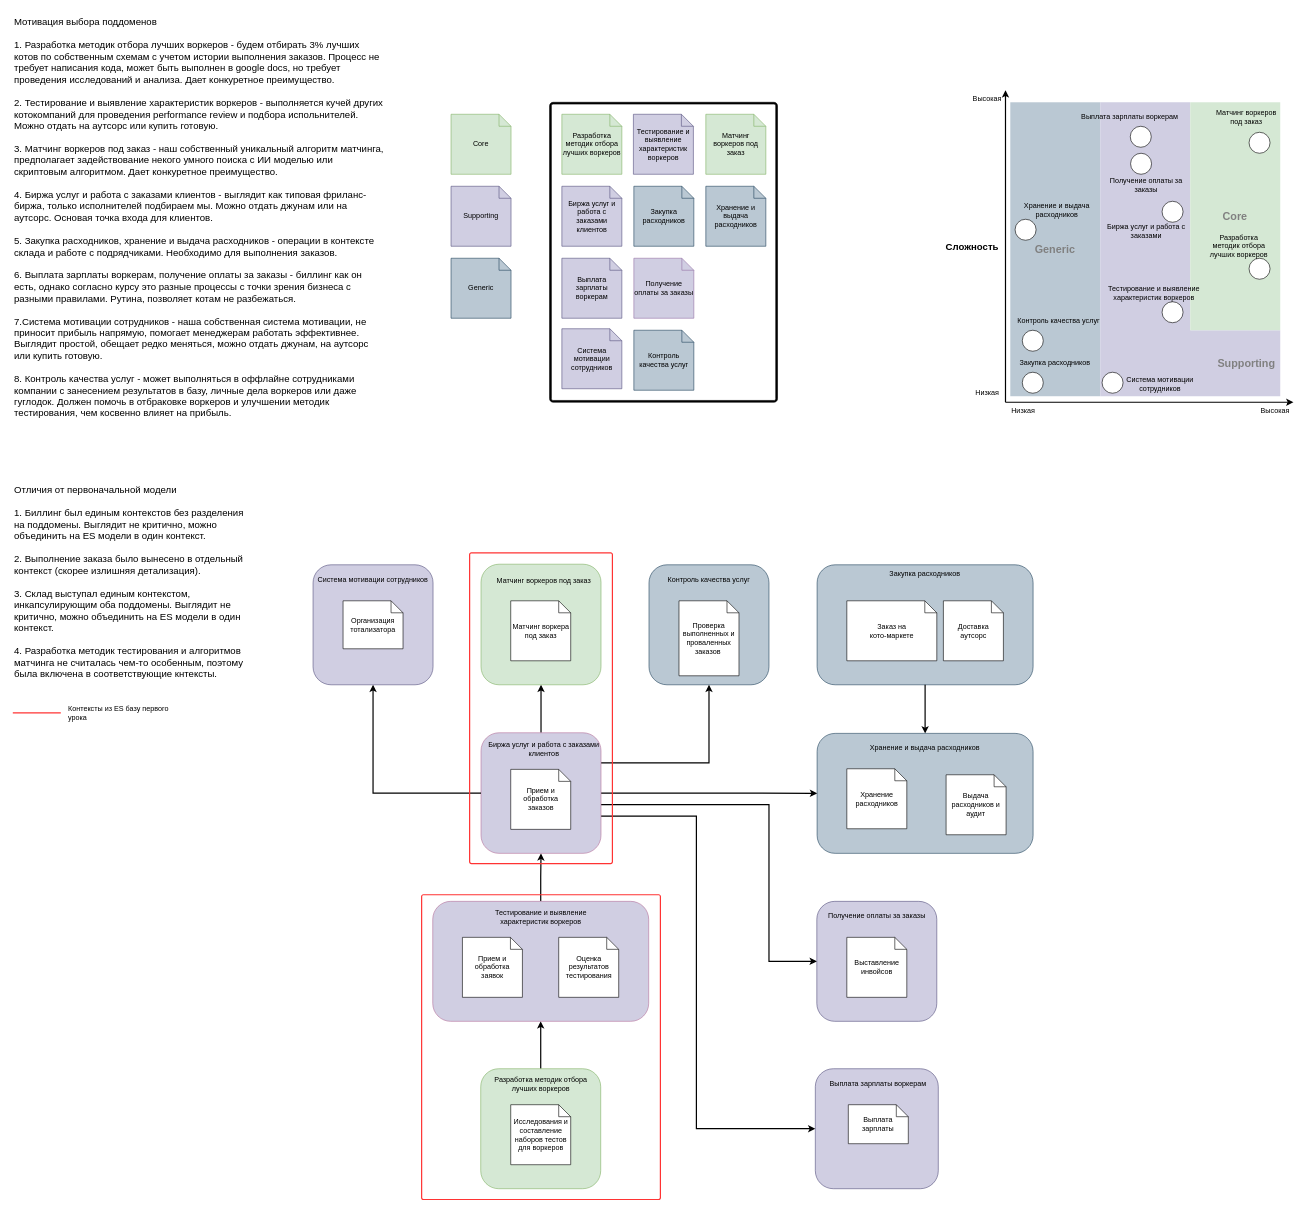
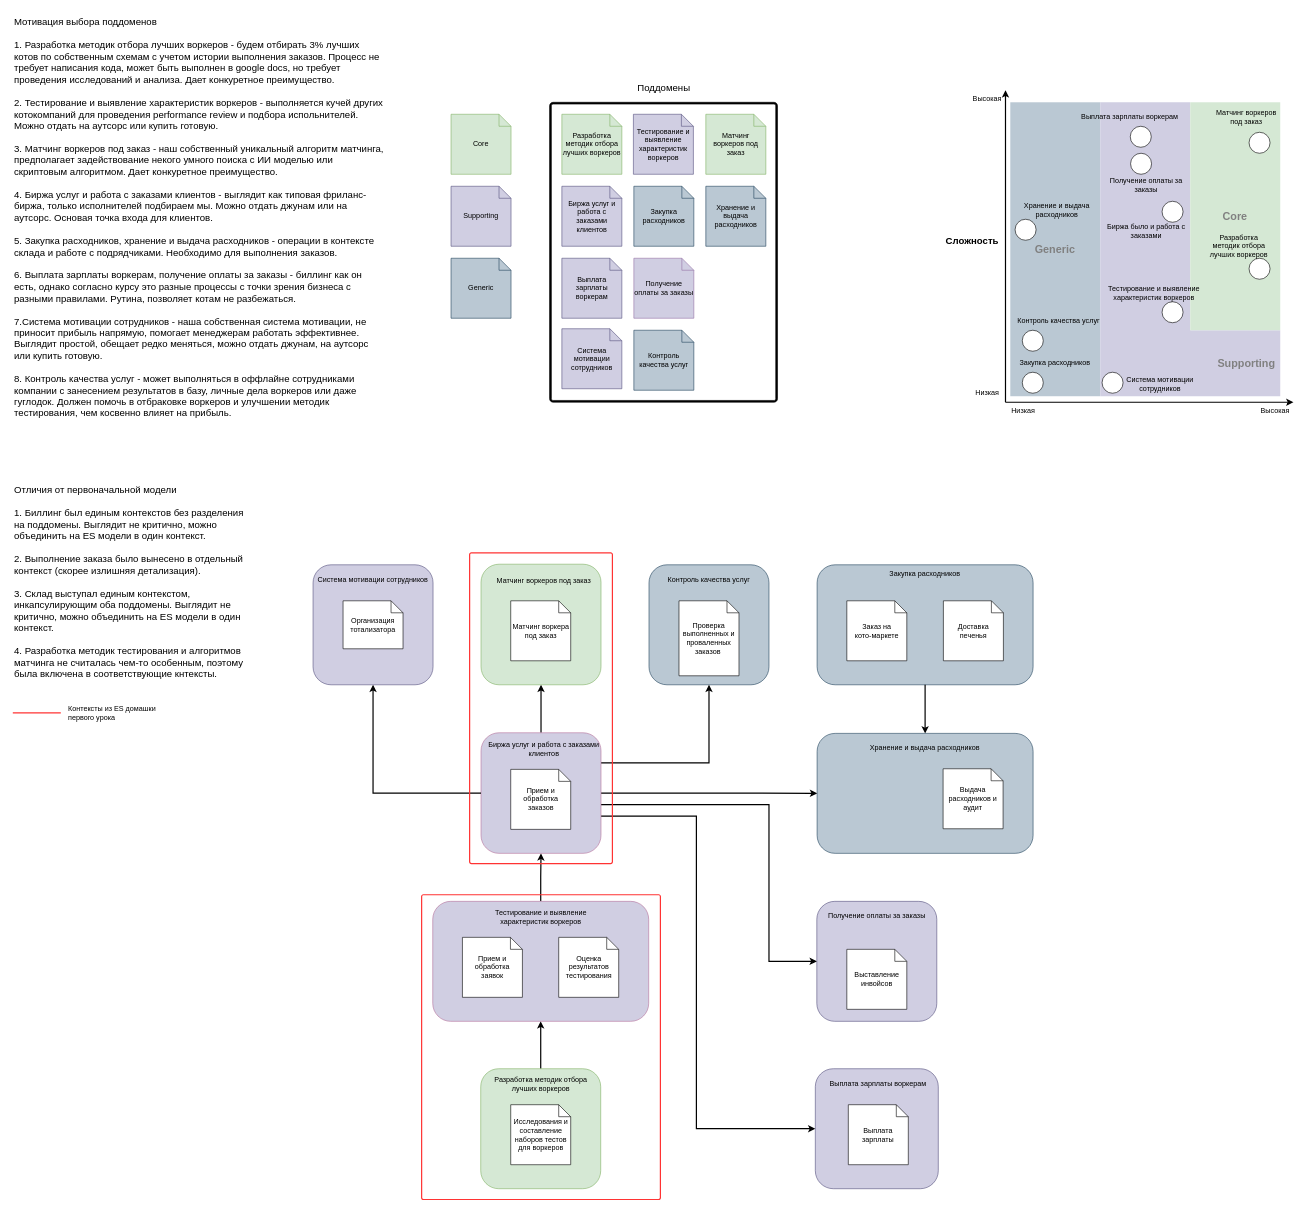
node "Поддомены": added
node "Биржа услуг и работа с заказами": label "Биржа услуг и работа с заказами" -> "Биржа было и работа с заказами"
node "Сложность": moved (972, 246) -> (972, 240)
node "Заказ на кото-маркете": size 90x60 -> 60x60
node "Доставка аутсорс": label "Доставка аутсорс" -> "Доставка печенья"
node "Контексты из ES базу первого урока": label "Контексты из ES базу первого урока" -> "Контексты из ES домашки первого урока"
node "Хранение расходников": removed
node "Выдача расходников и аудит": moved (976, 805) -> (973, 799)
node "Выставление инвойсов": moved (877, 968) -> (877, 980)
node "Выплата зарплаты": size 60x39 -> 60x60
